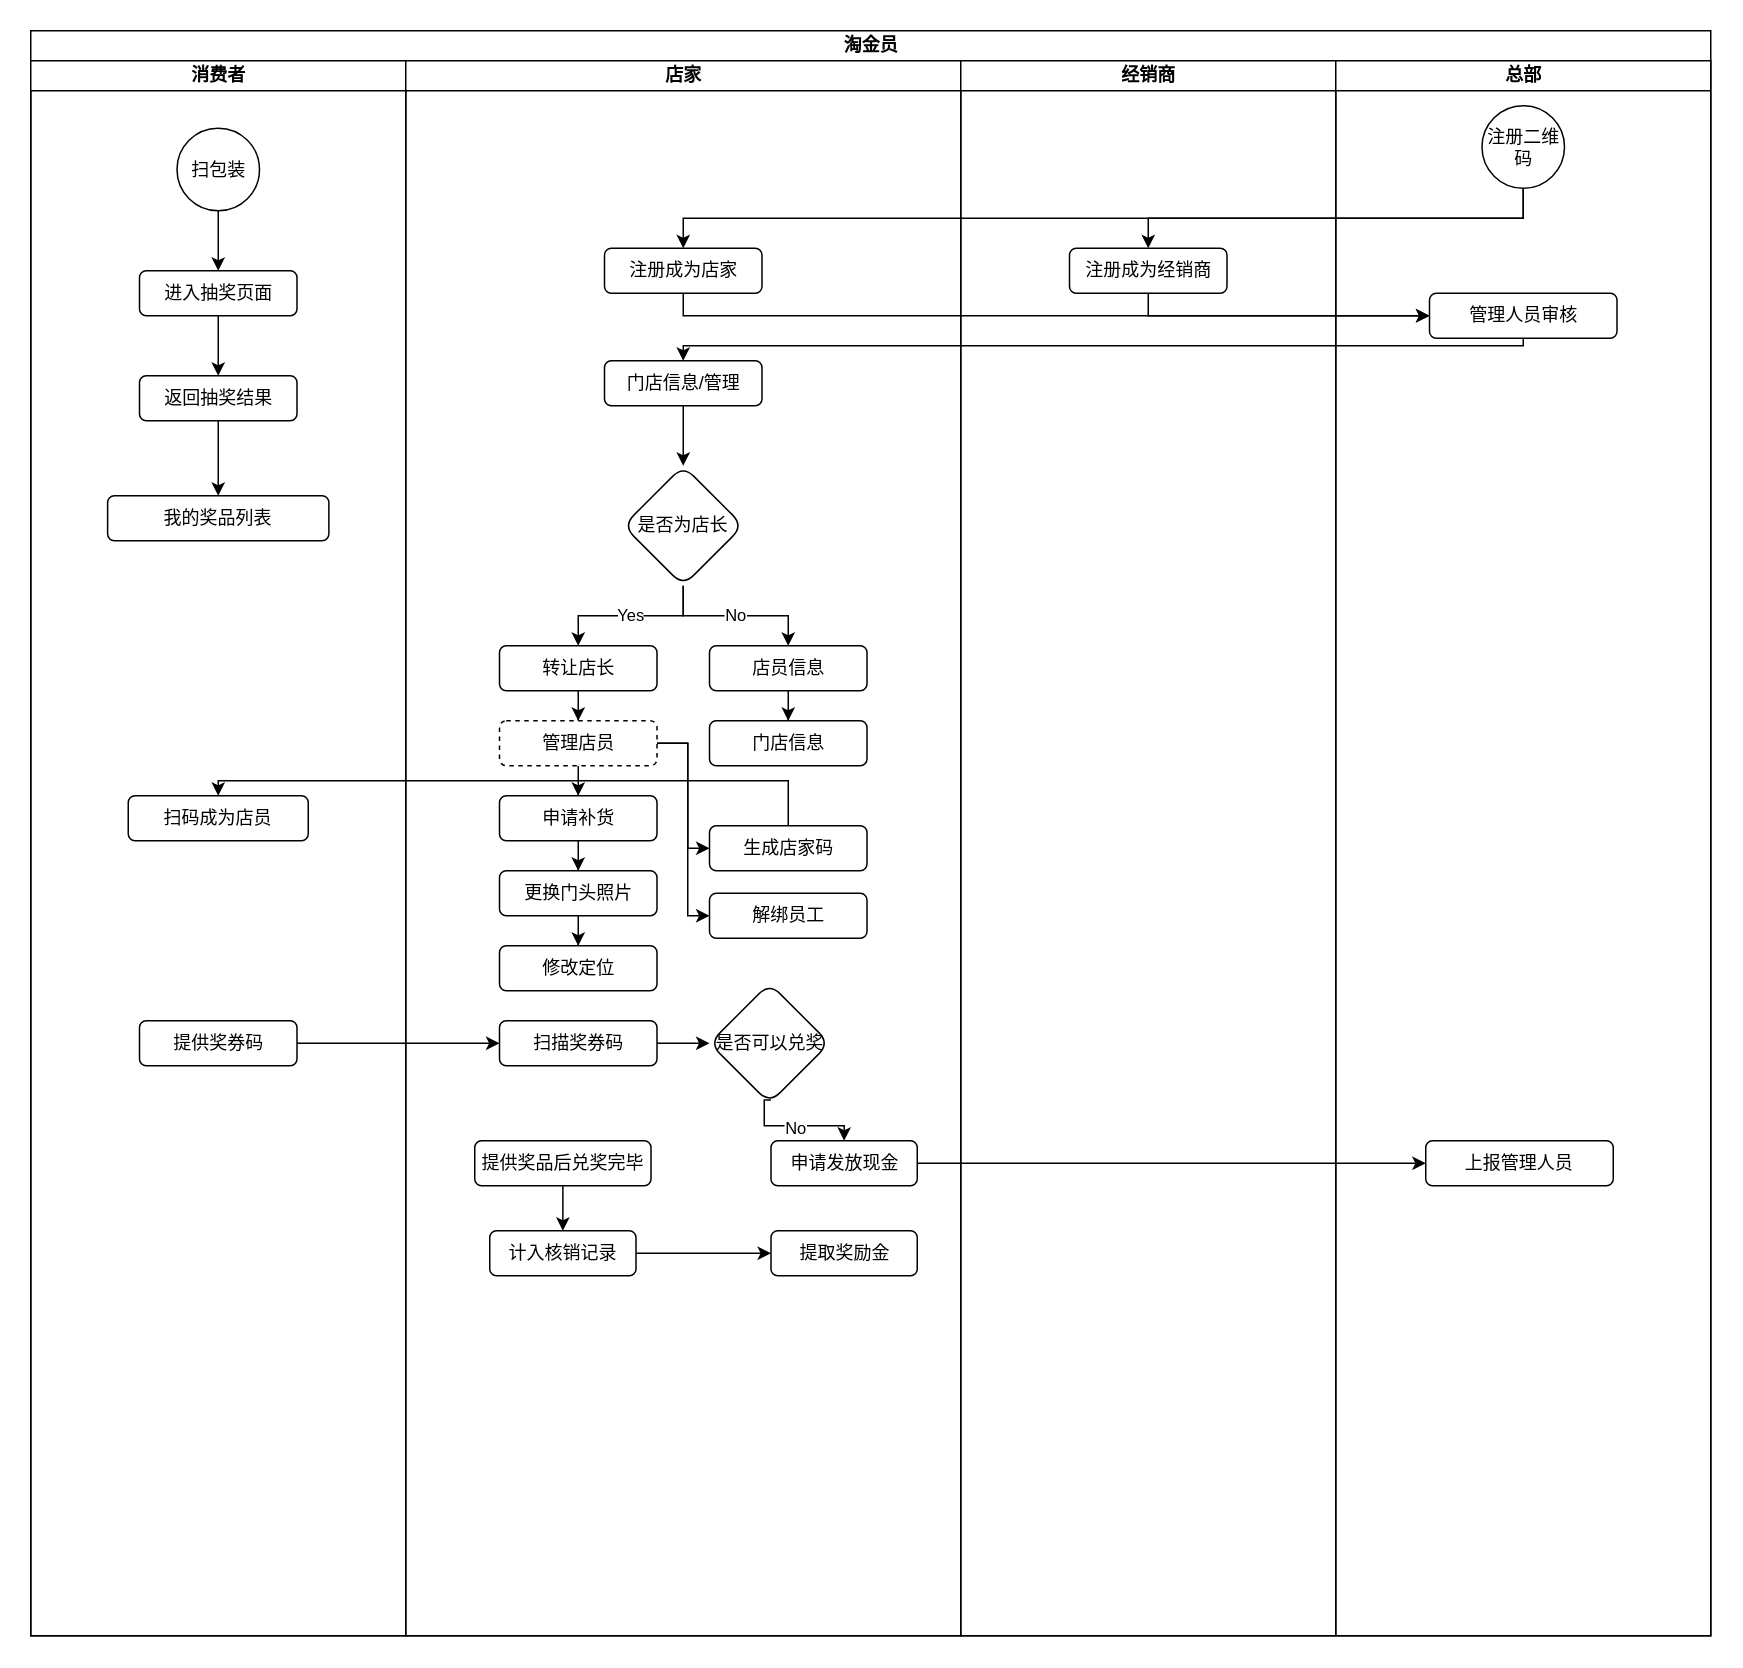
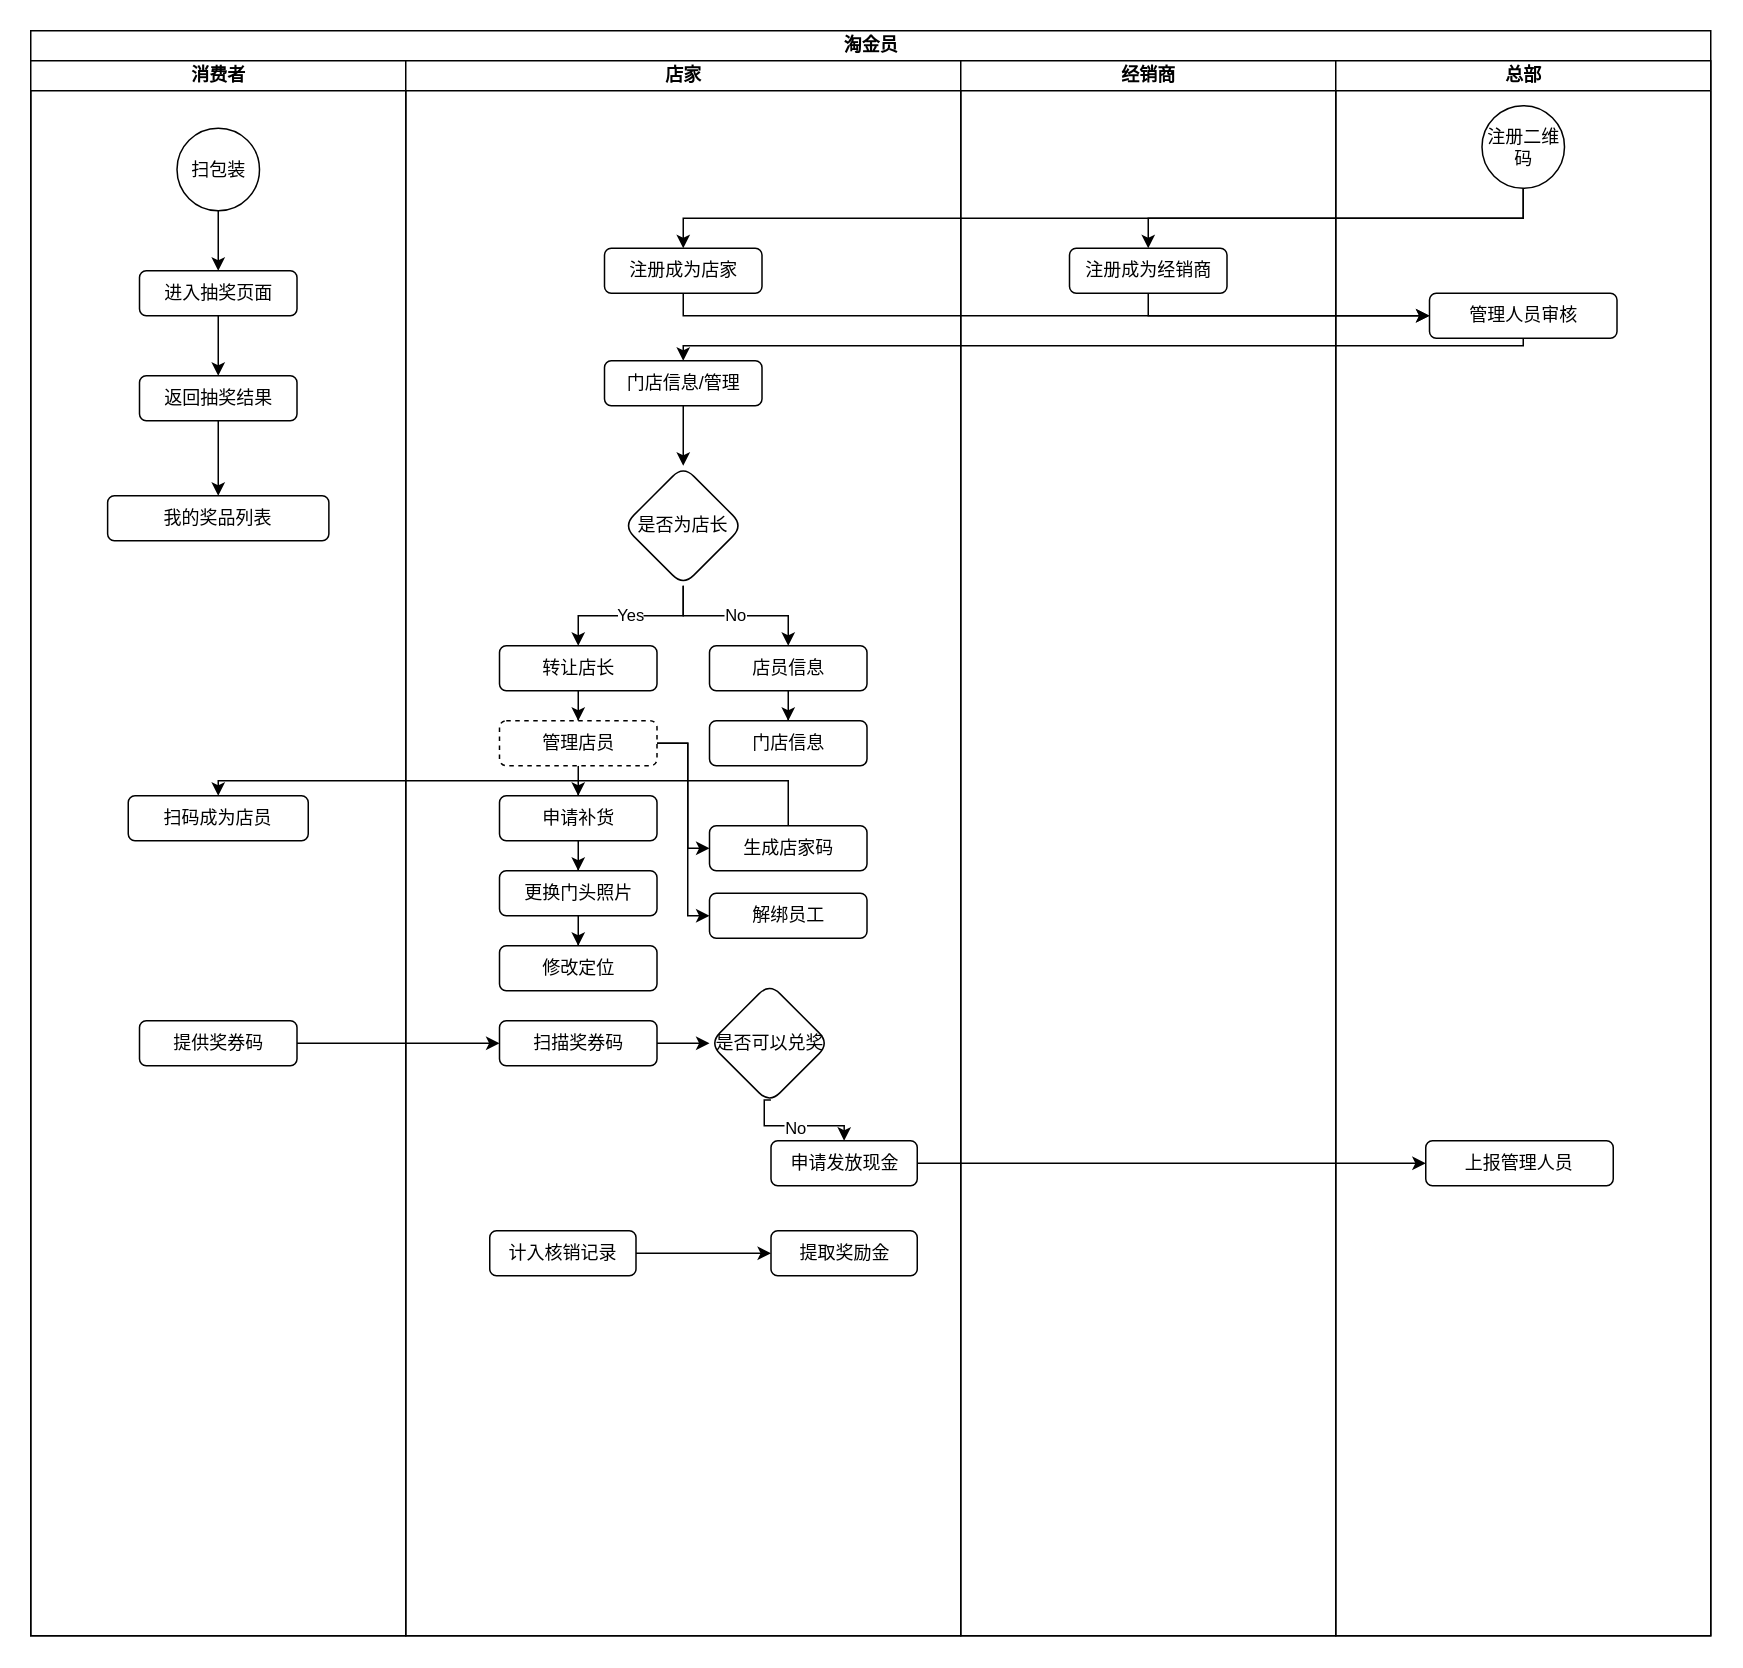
node "提供奖品后兑奖完毕": removed
edge "提供奖品后兑奖完毕" -> "计入核销记录": removed
